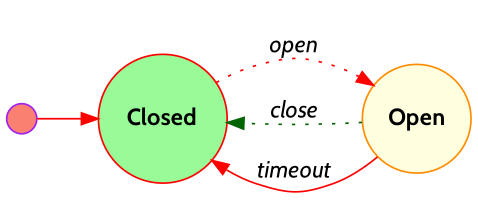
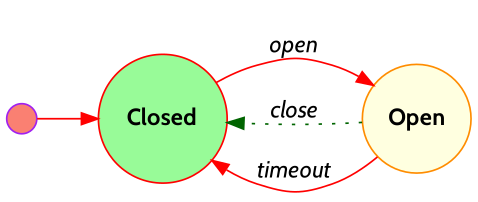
edge "Closed" -> "Open": style dotted -> solid
